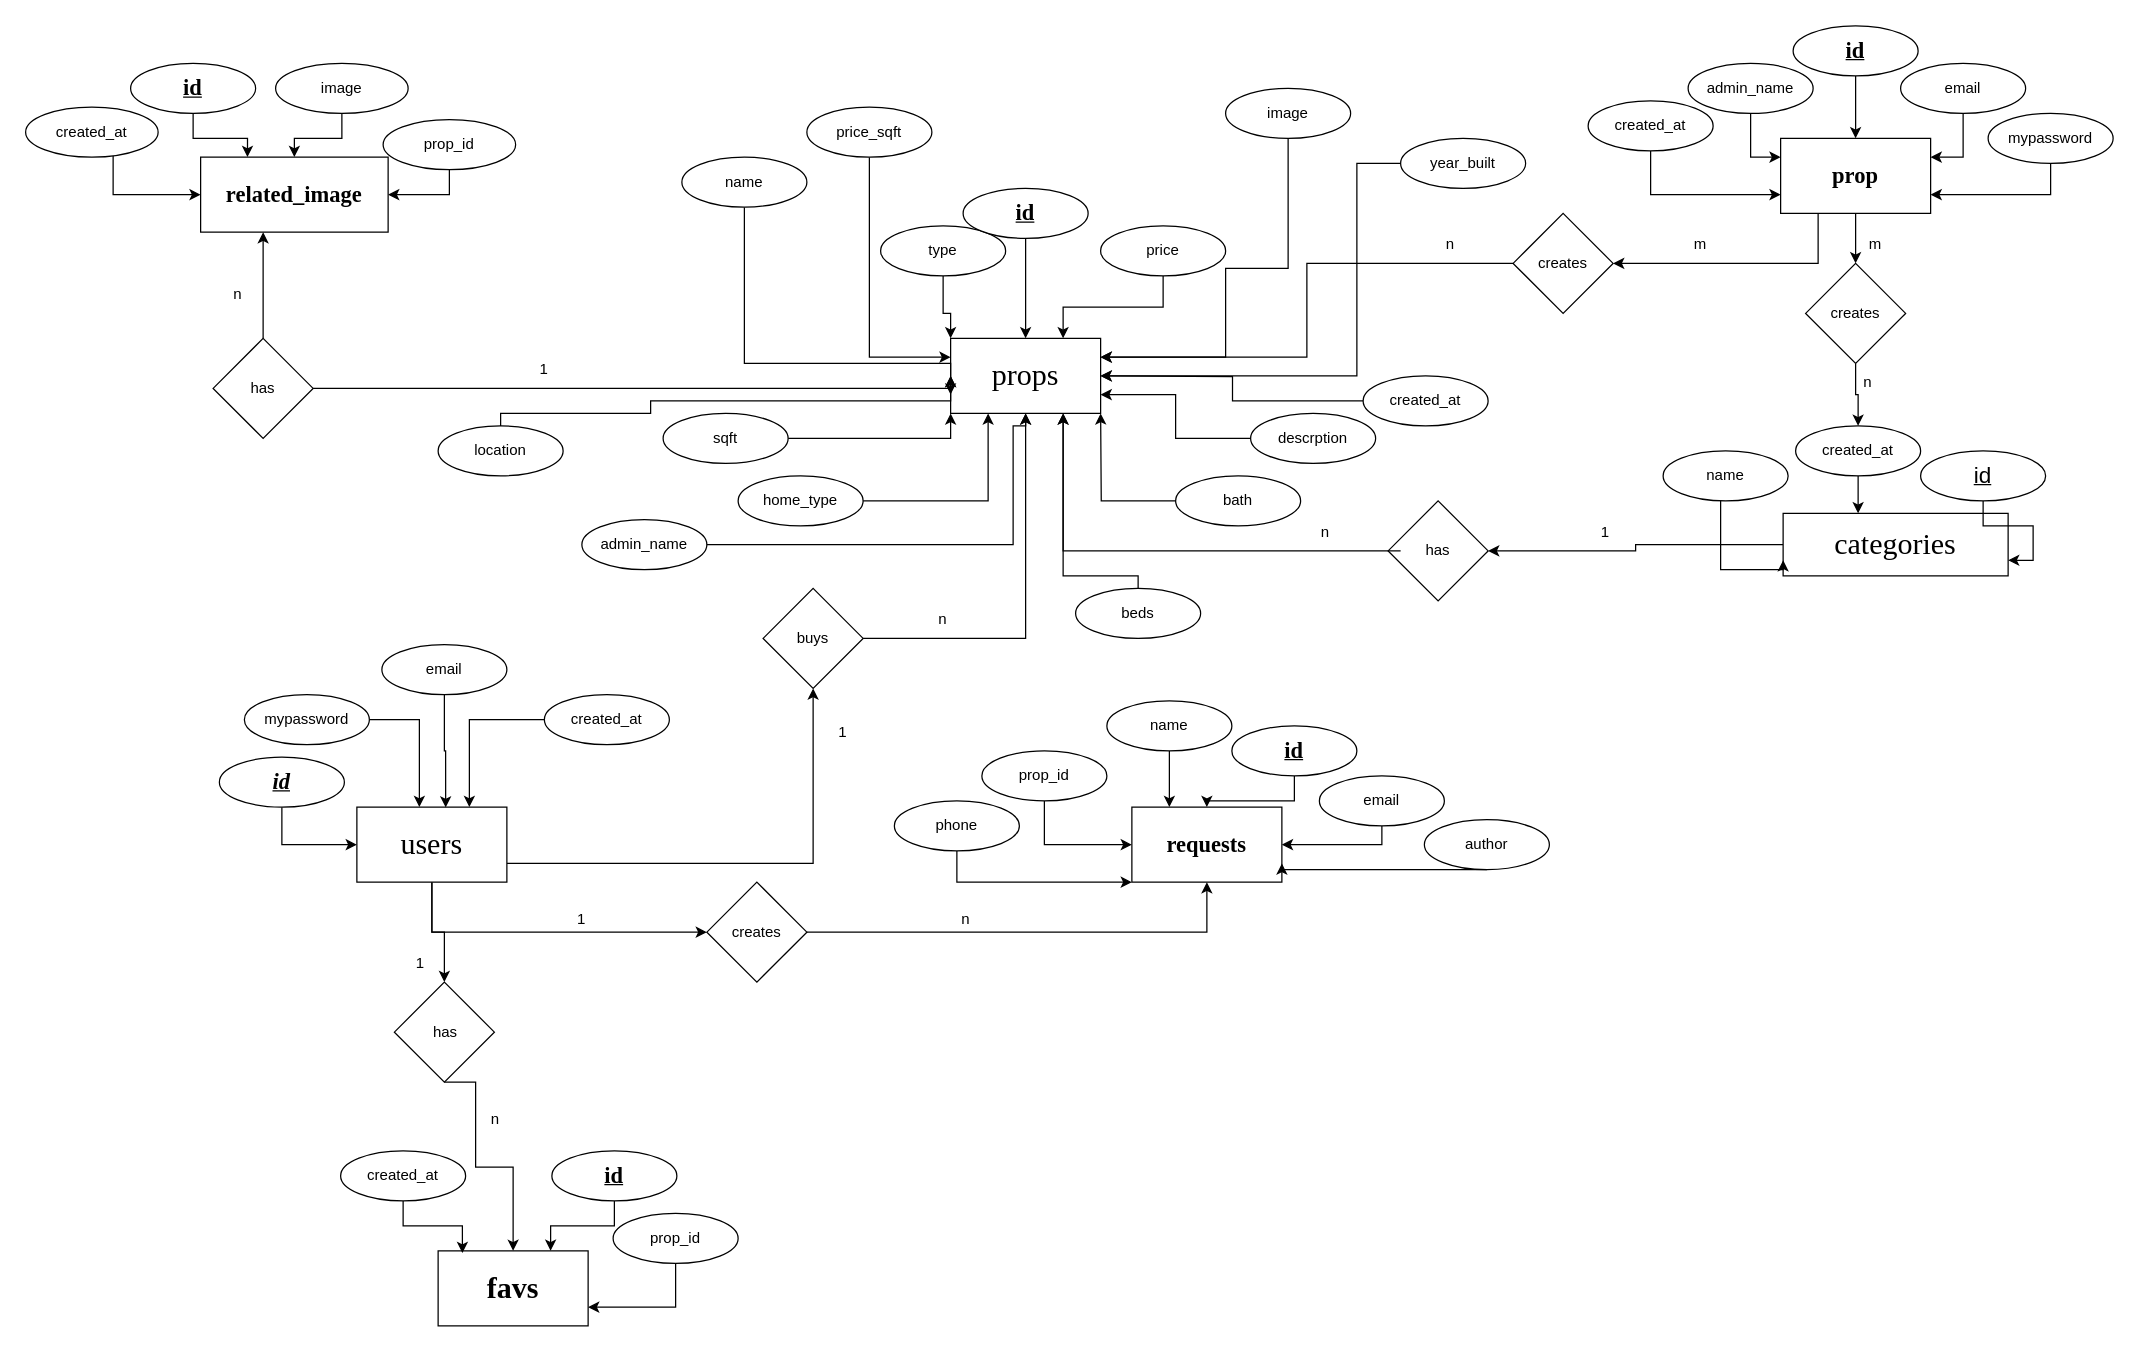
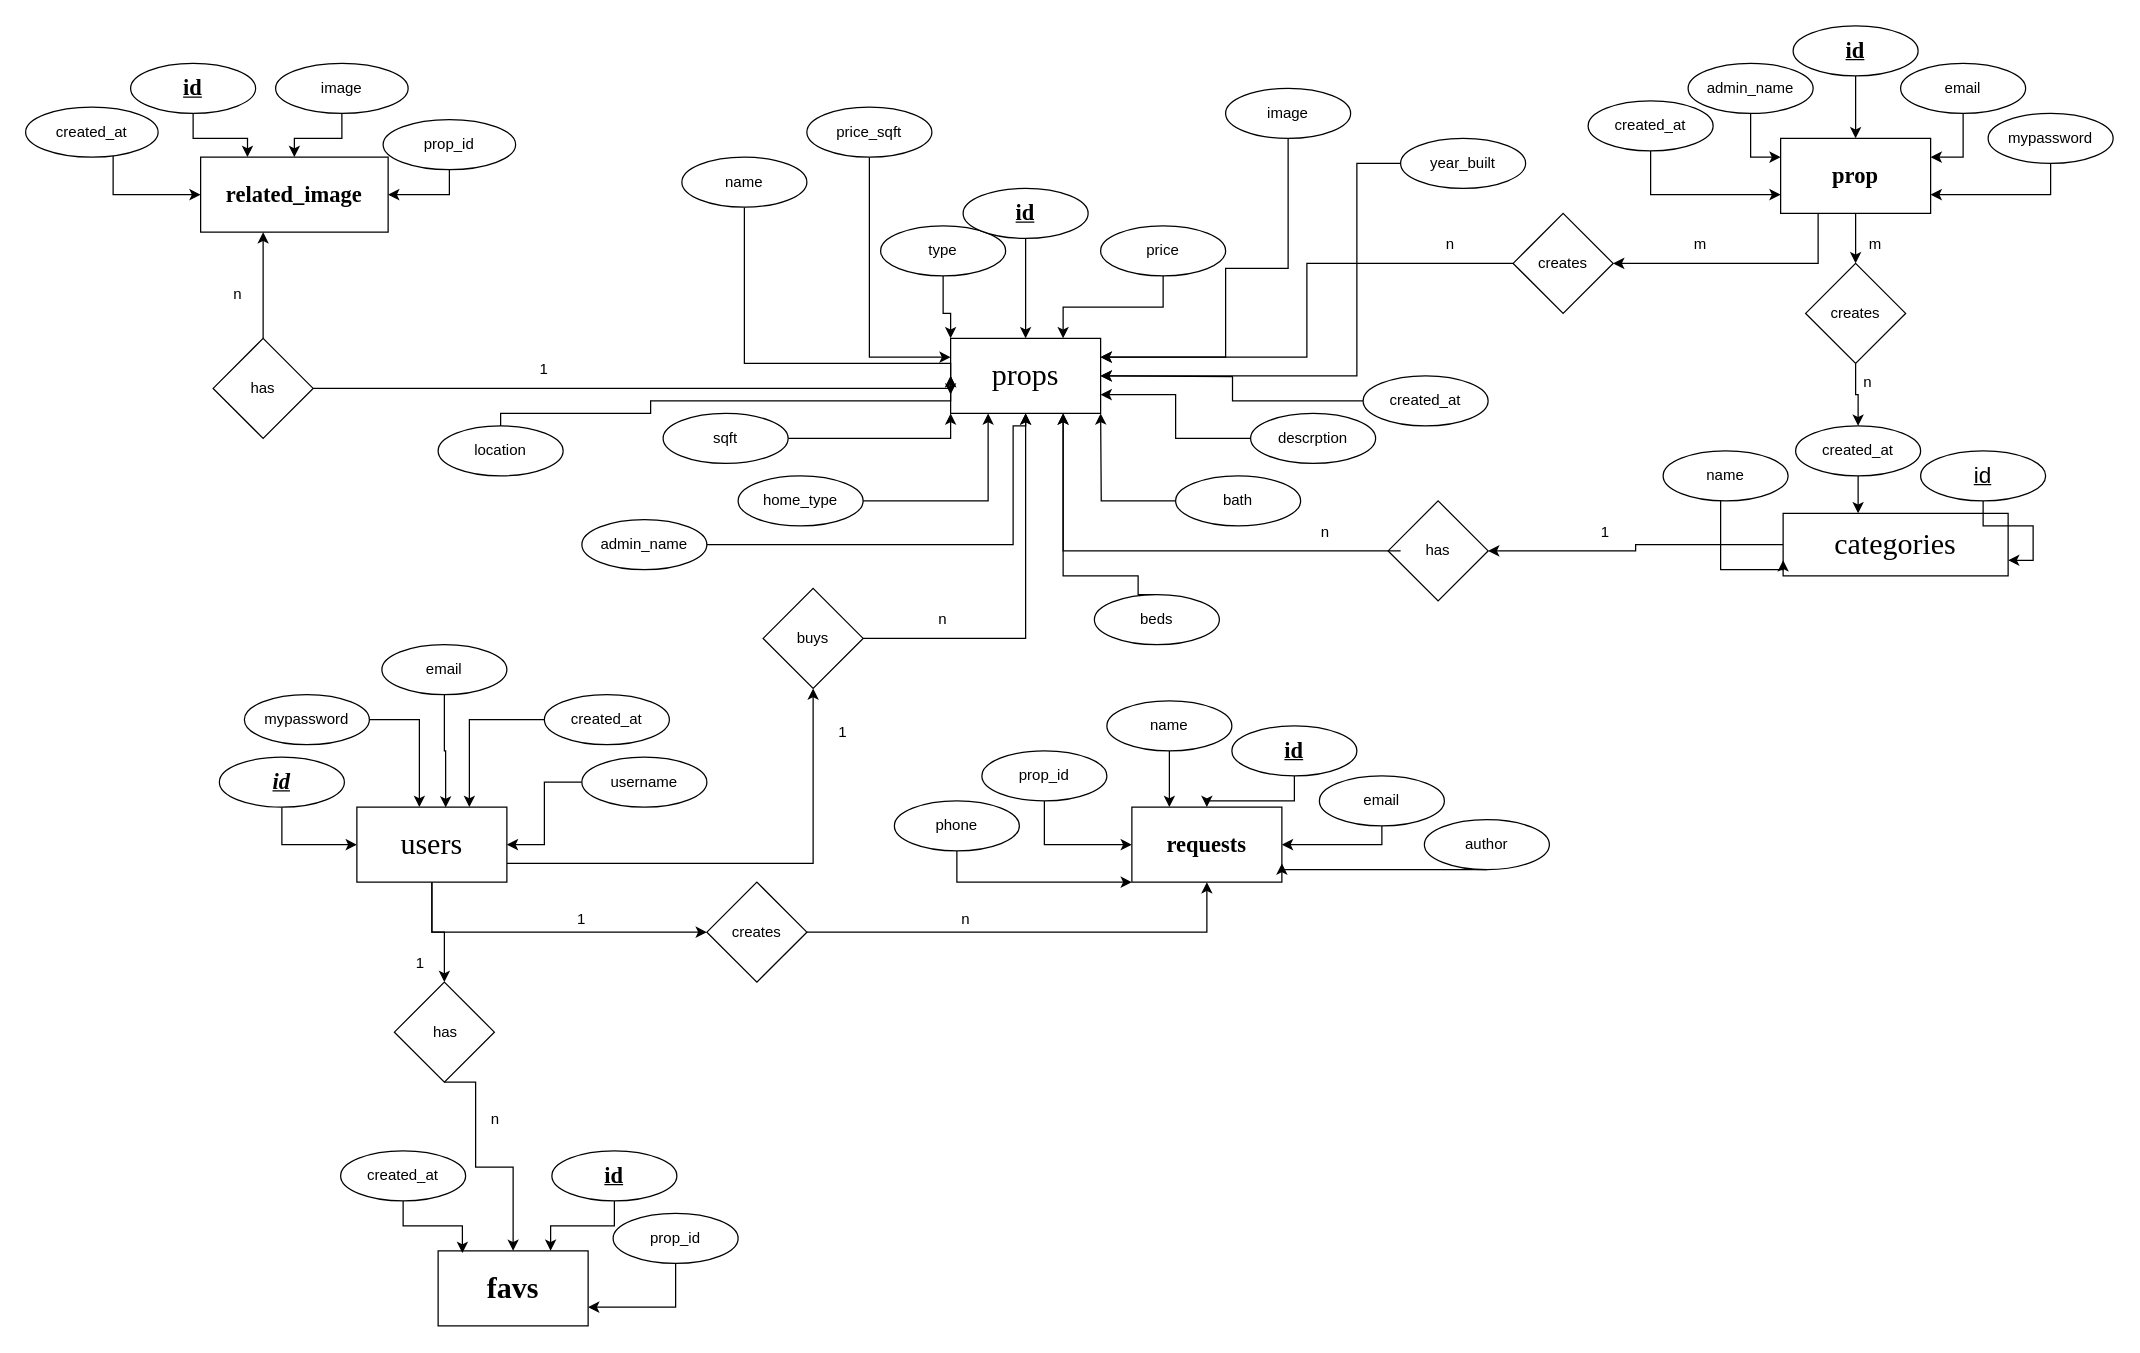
node "beds": moved (1138, 613) -> (1157, 619)
node "username": added
edge "username" -> "users": added
